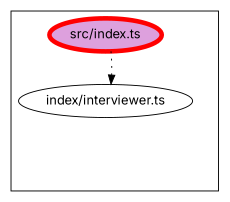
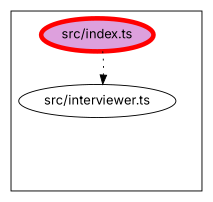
node "index/interviewer.ts": label "index/interviewer.ts" -> "src/interviewer.ts"
